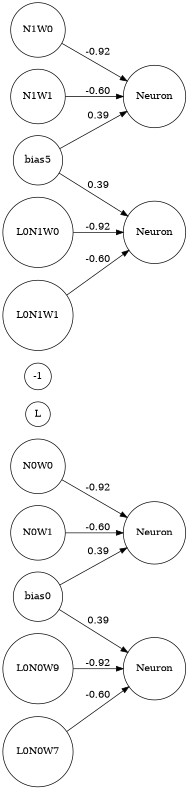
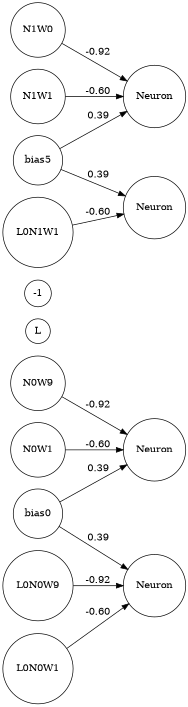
node "L0N1W0": removed
node "N0W0": label "N0W0" -> "N0W9"
node "L0N0W7": label "L0N0W7" -> "L0N0W1"
